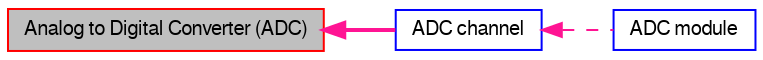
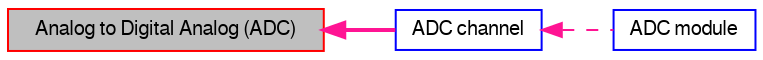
node "Analog to Digital Converter (ADC)": label "Analog to Digital Converter (ADC)" -> "Analog to Digital Analog (ADC)"
